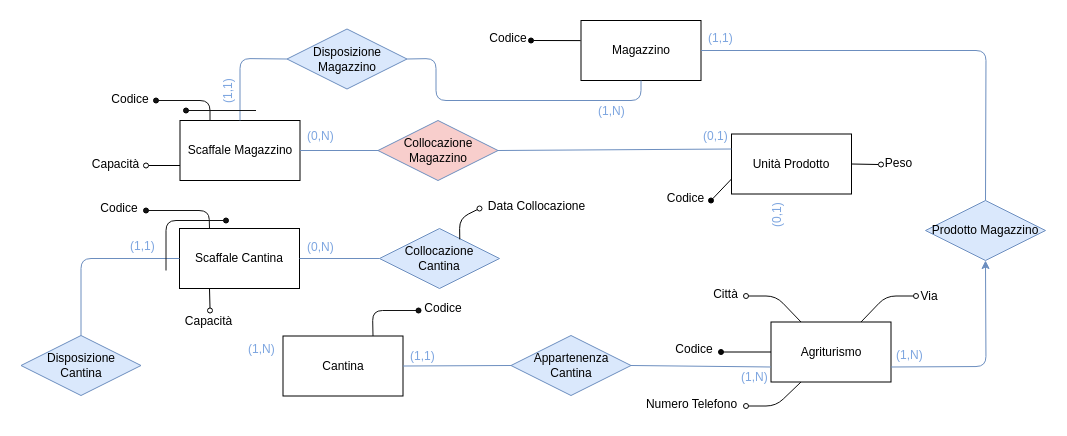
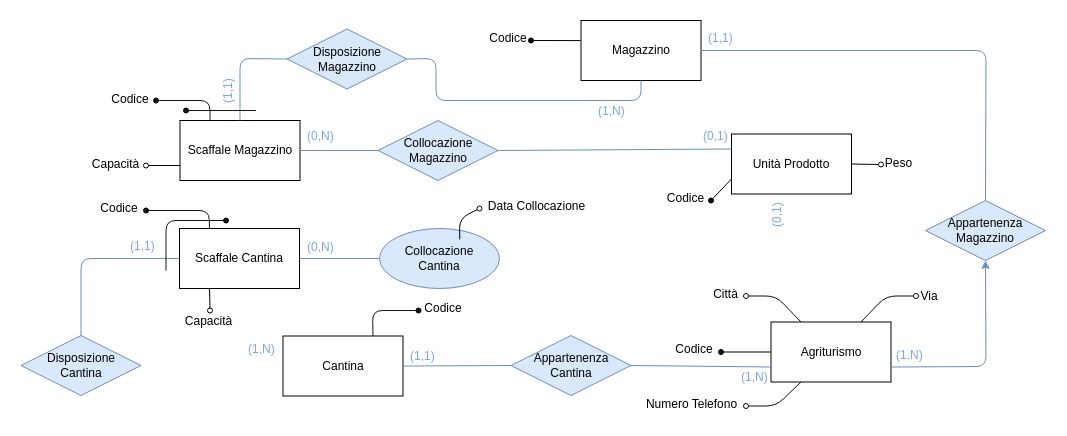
node "Collocazione Magazzino": fillcolor #f8cecc -> #dae8fc
node "Prodotto Magazzino": label "Prodotto Magazzino" -> "Appartenenza Magazzino"
node "Collocazione Cantina": shape diamond -> ellipse
